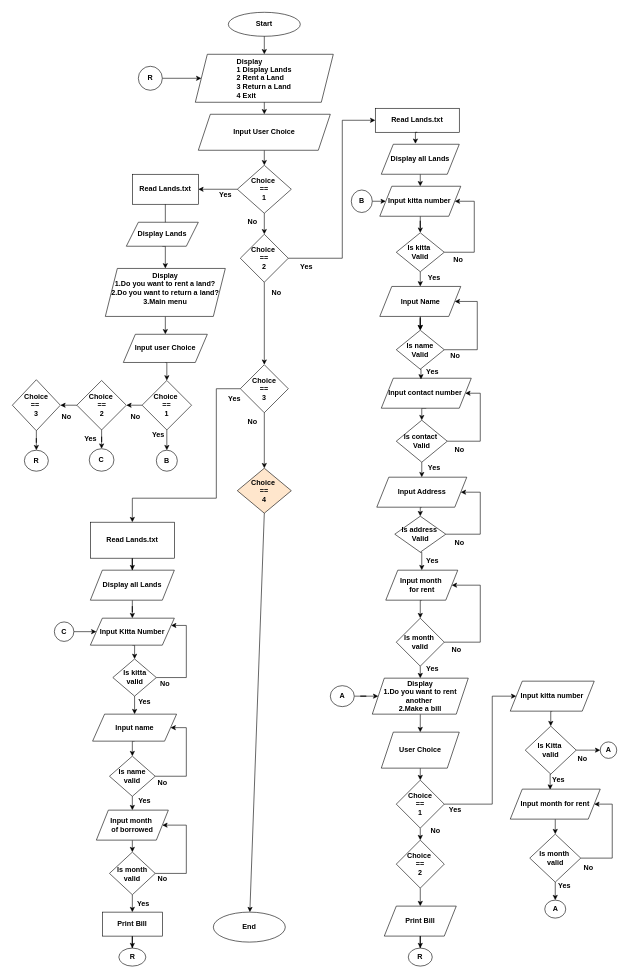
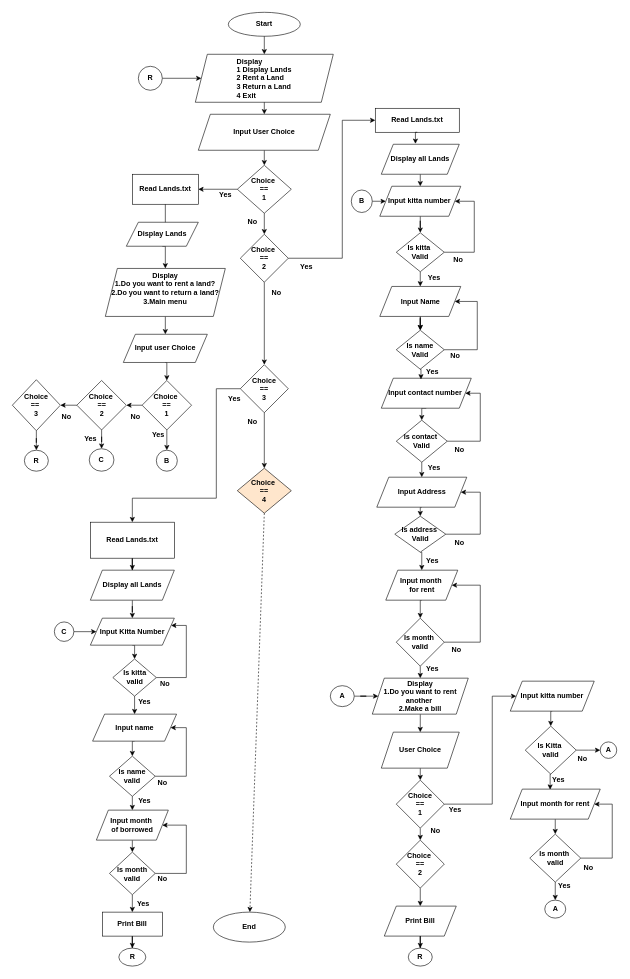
edge "Choice == 4" -> "End": style solid -> dashed
